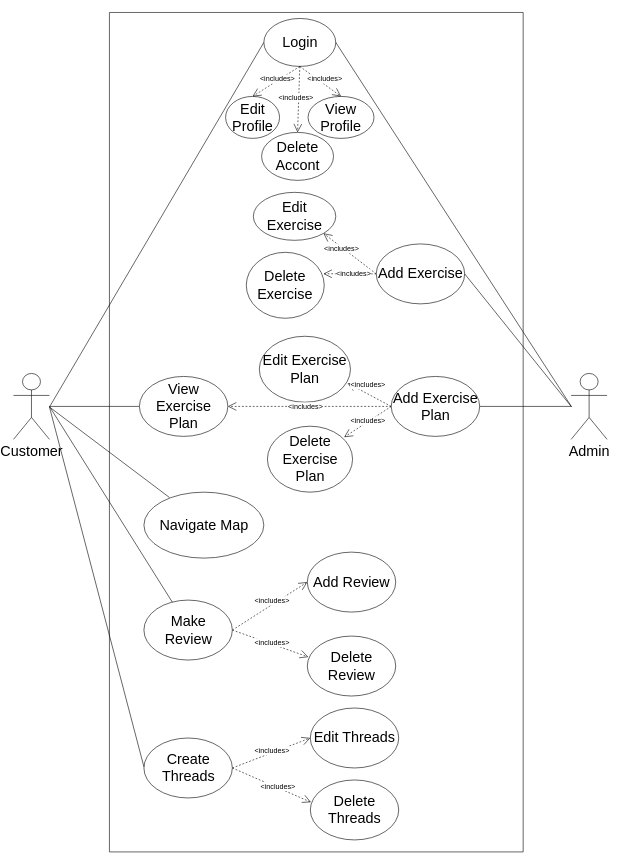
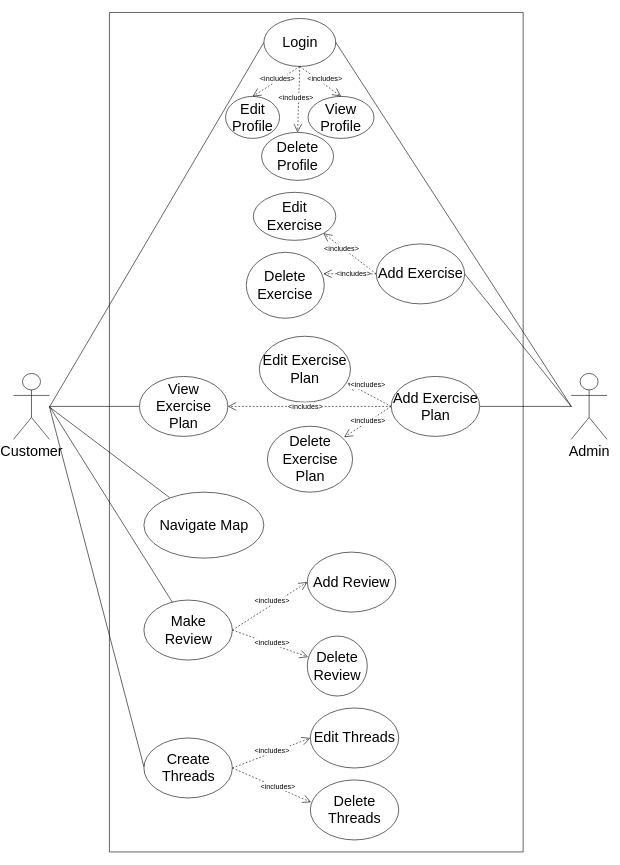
node "Delete Accont": label "Delete Accont" -> "Delete Profile"
node "Delete Review": size 89x60 -> 60x60
